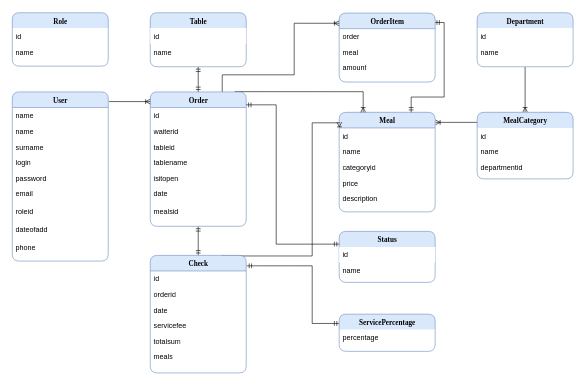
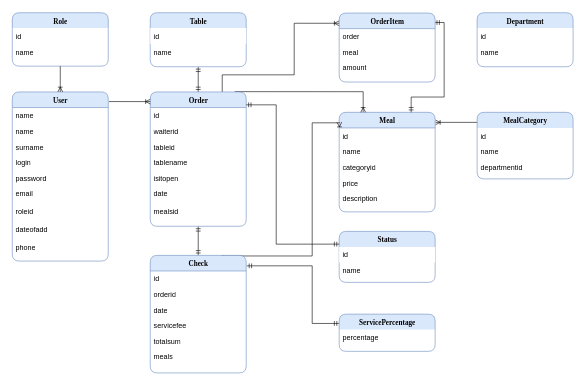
edge "Role" -> "User": added
edge "Department" -> "MealCategory": removed
